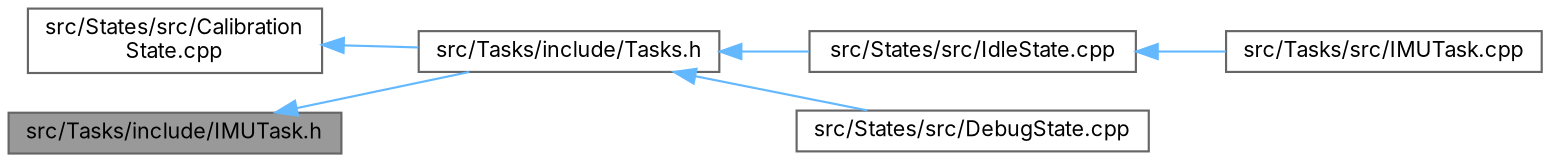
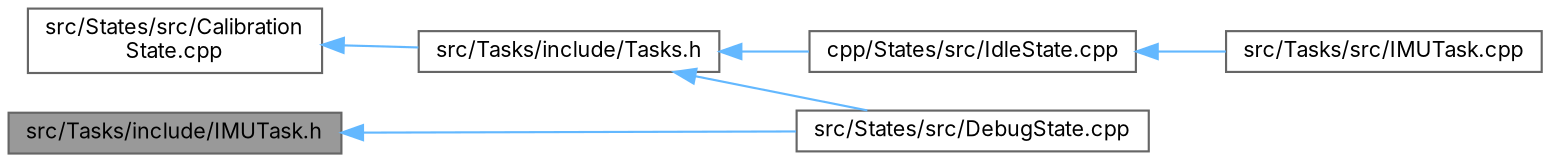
node "src/States/src/IdleState.cpp": label "src/States/src/IdleState.cpp" -> "cpp/States/src/IdleState.cpp"
edge "src/Tasks/include/Tasks.h" -> "src/Tasks/include/IMUTask.h": now "src/States/src/DebugState.cpp" -> "src/Tasks/include/IMUTask.h"
